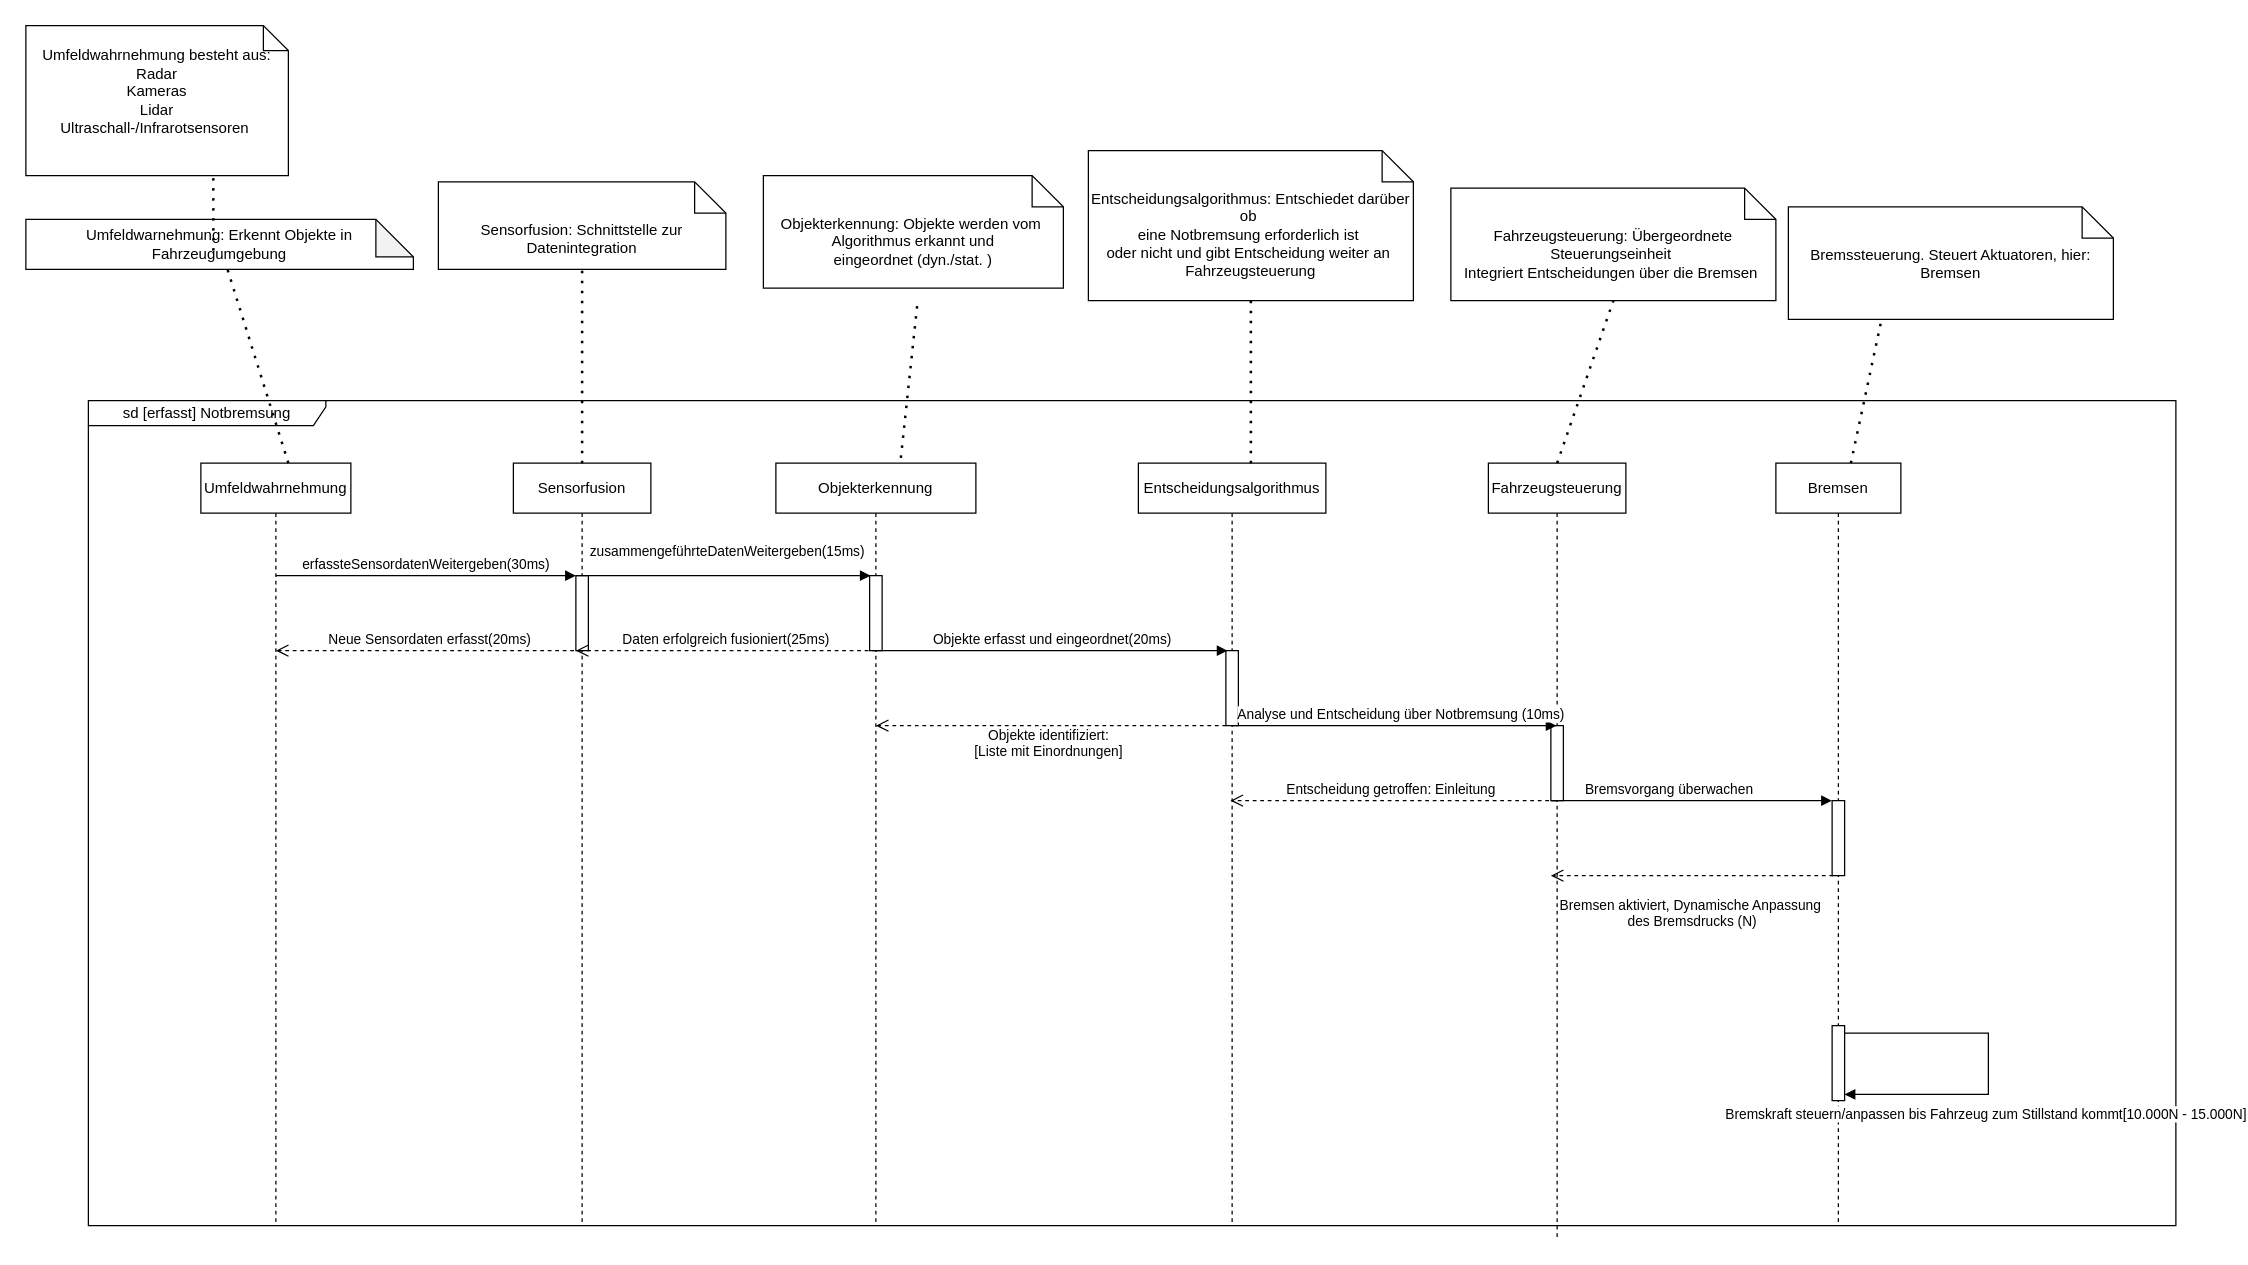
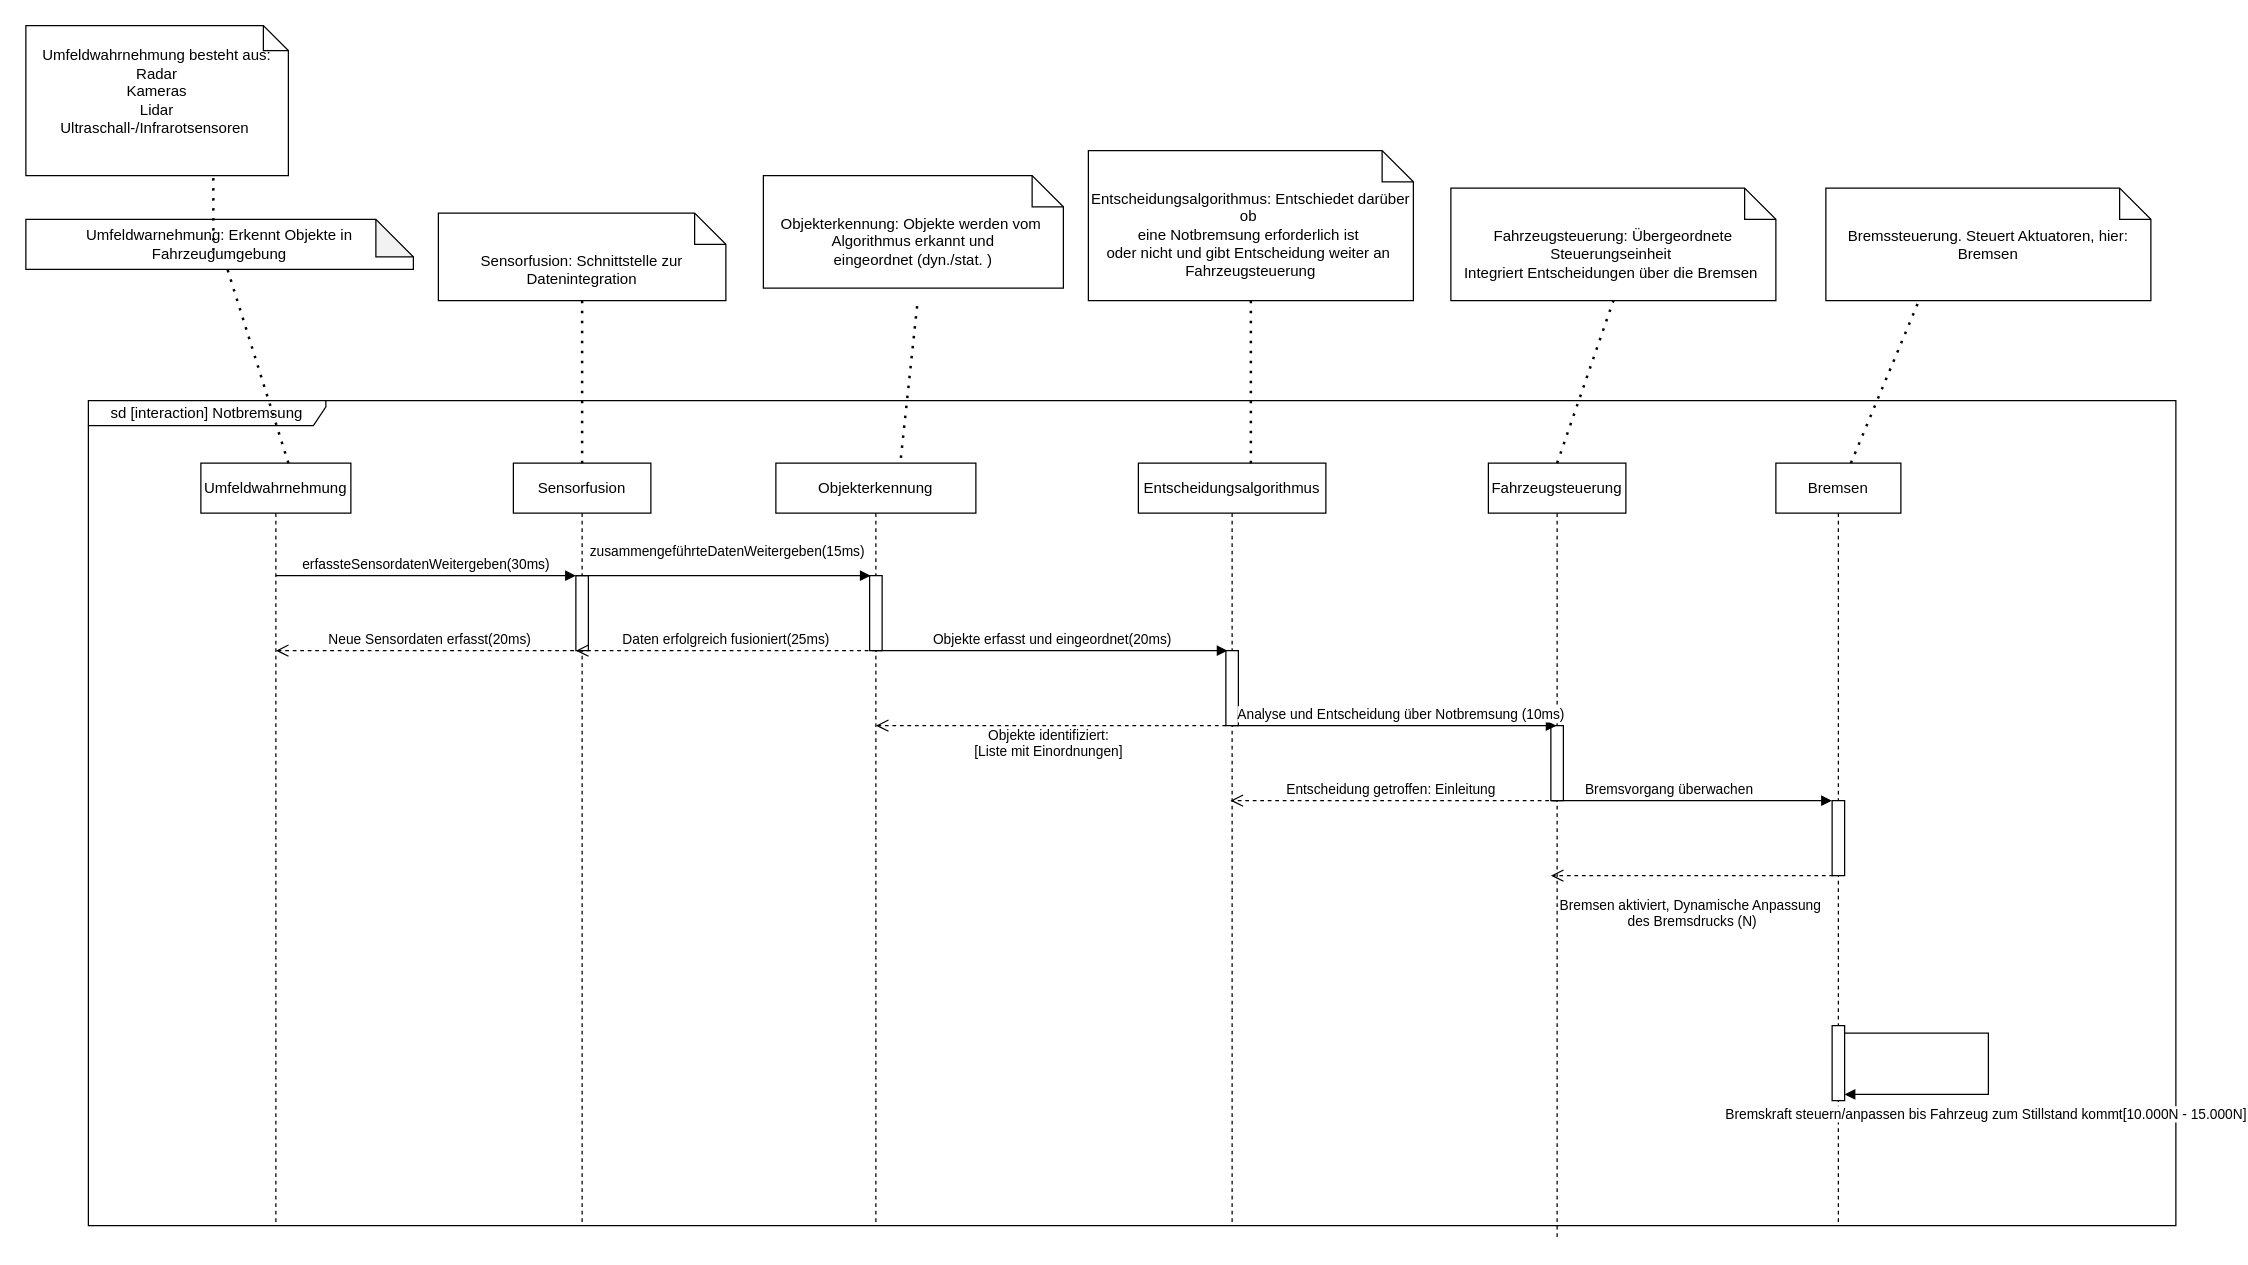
node "Sensorfusion: Schnittstelle zur Datenintegration": moved (582, 226) -> (582, 257)
node "Bremssteuerung. Steuert Aktuatoren, hier: Bremsen": moved (1951, 263) -> (1988, 244)
node "sd [erfasst] Notbremsung": label "sd [erfasst] Notbremsung" -> "sd [interaction] Notbremsung"
